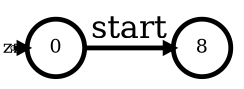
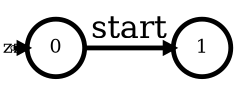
node "8": label "8" -> "1"
